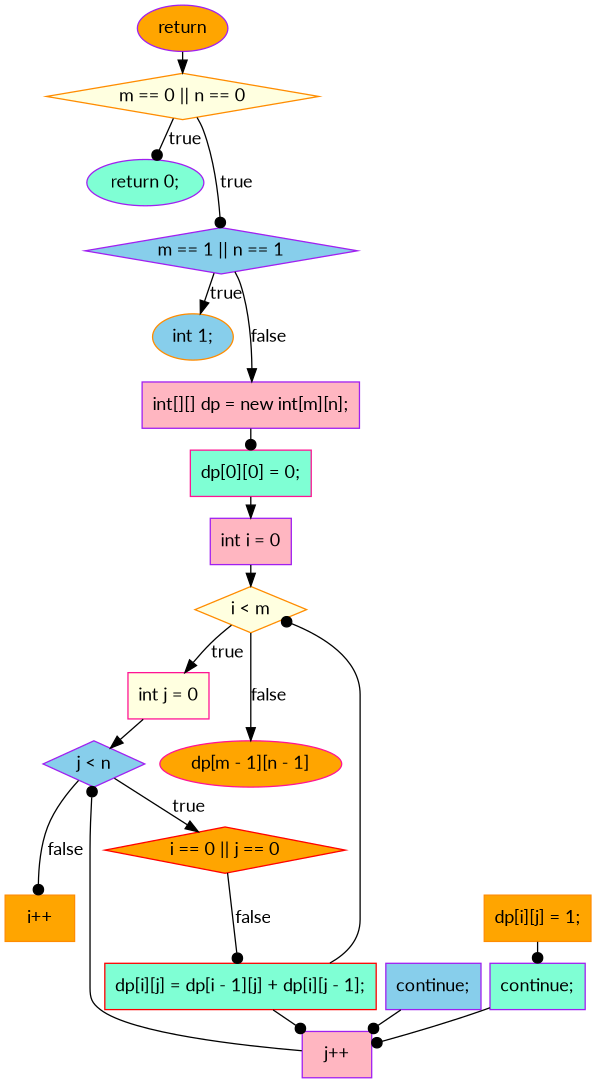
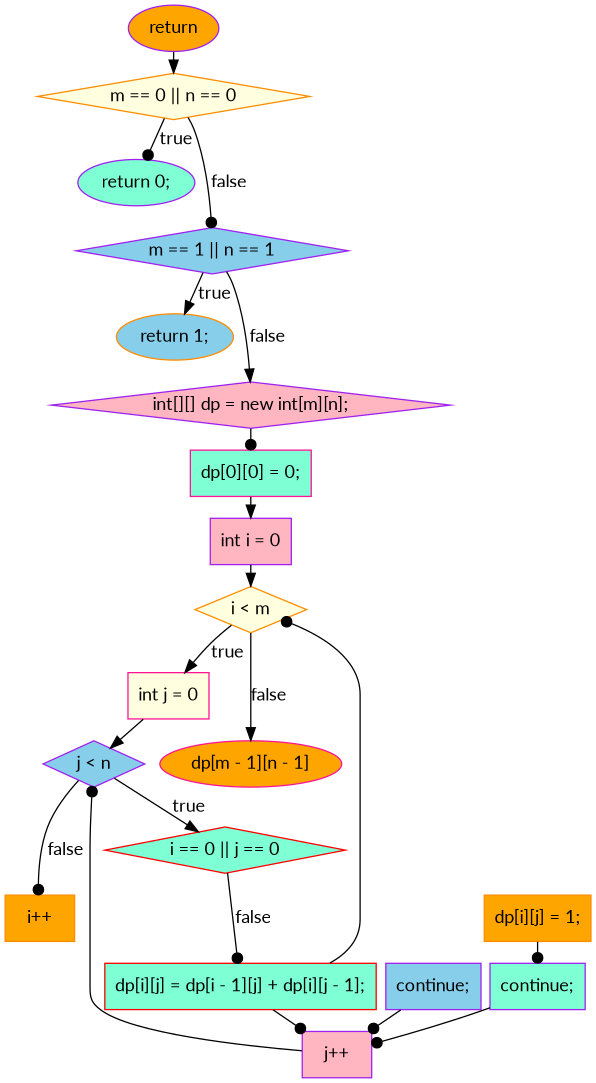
edge "m == 0 || n == 0" -> "m == 1 || n == 1": label "true" -> "false"
node "int 1;": label "int 1;" -> "return 1;"
node "int[][] dp = new int[m][n];": shape box -> diamond
node "i == 0 || j == 0": fillcolor orange -> aquamarine
